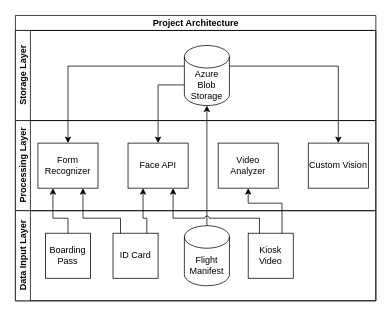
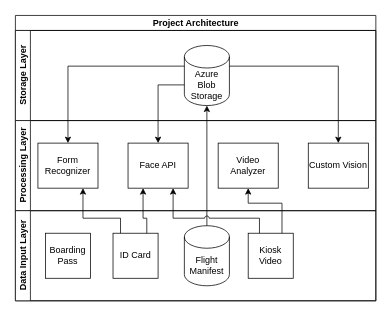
edge "Boarding Pass" -> "Form Recognizer": removed
